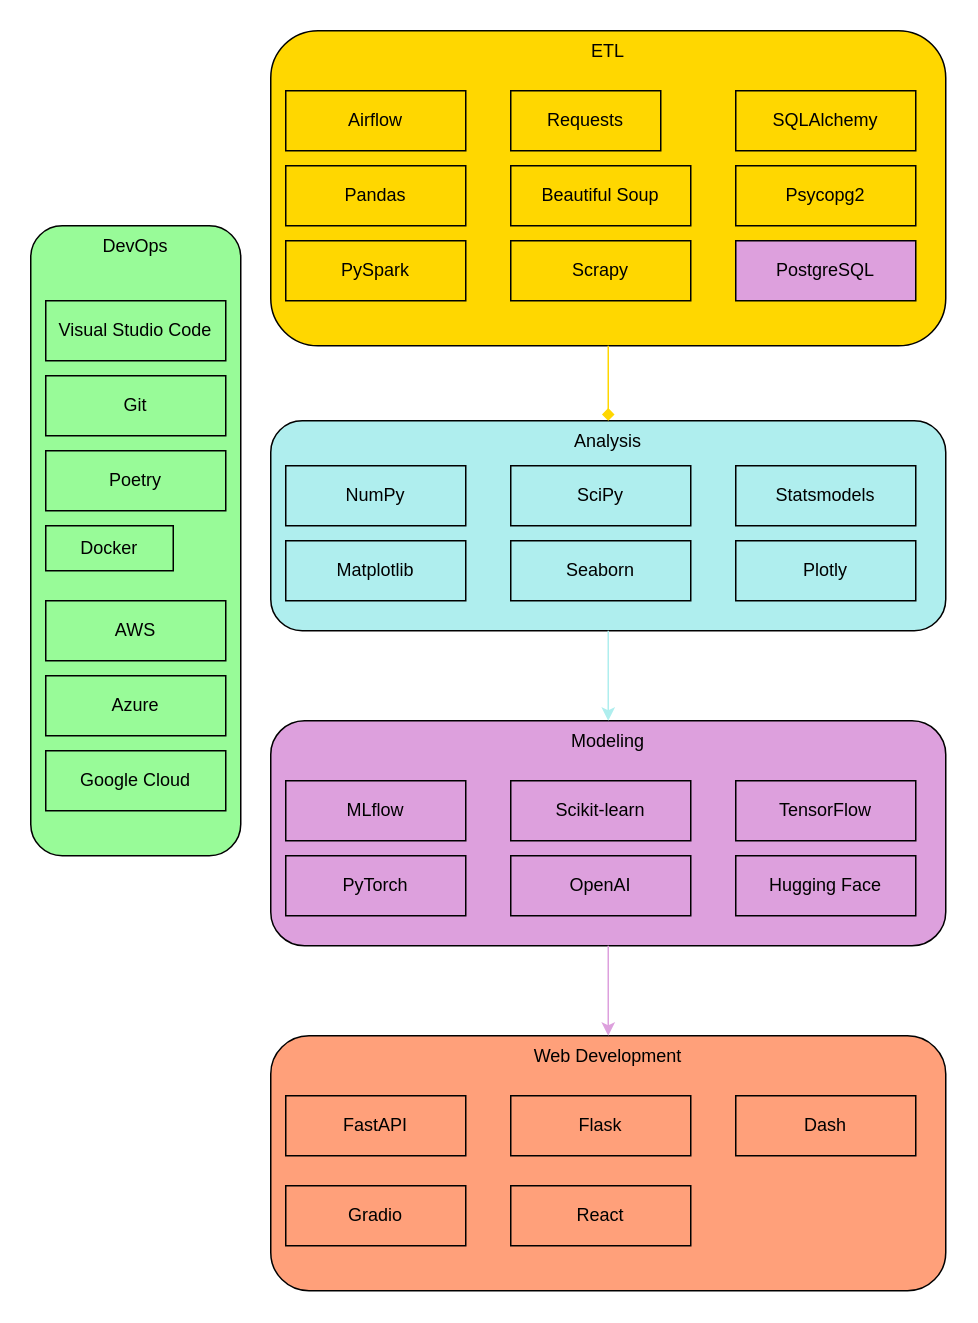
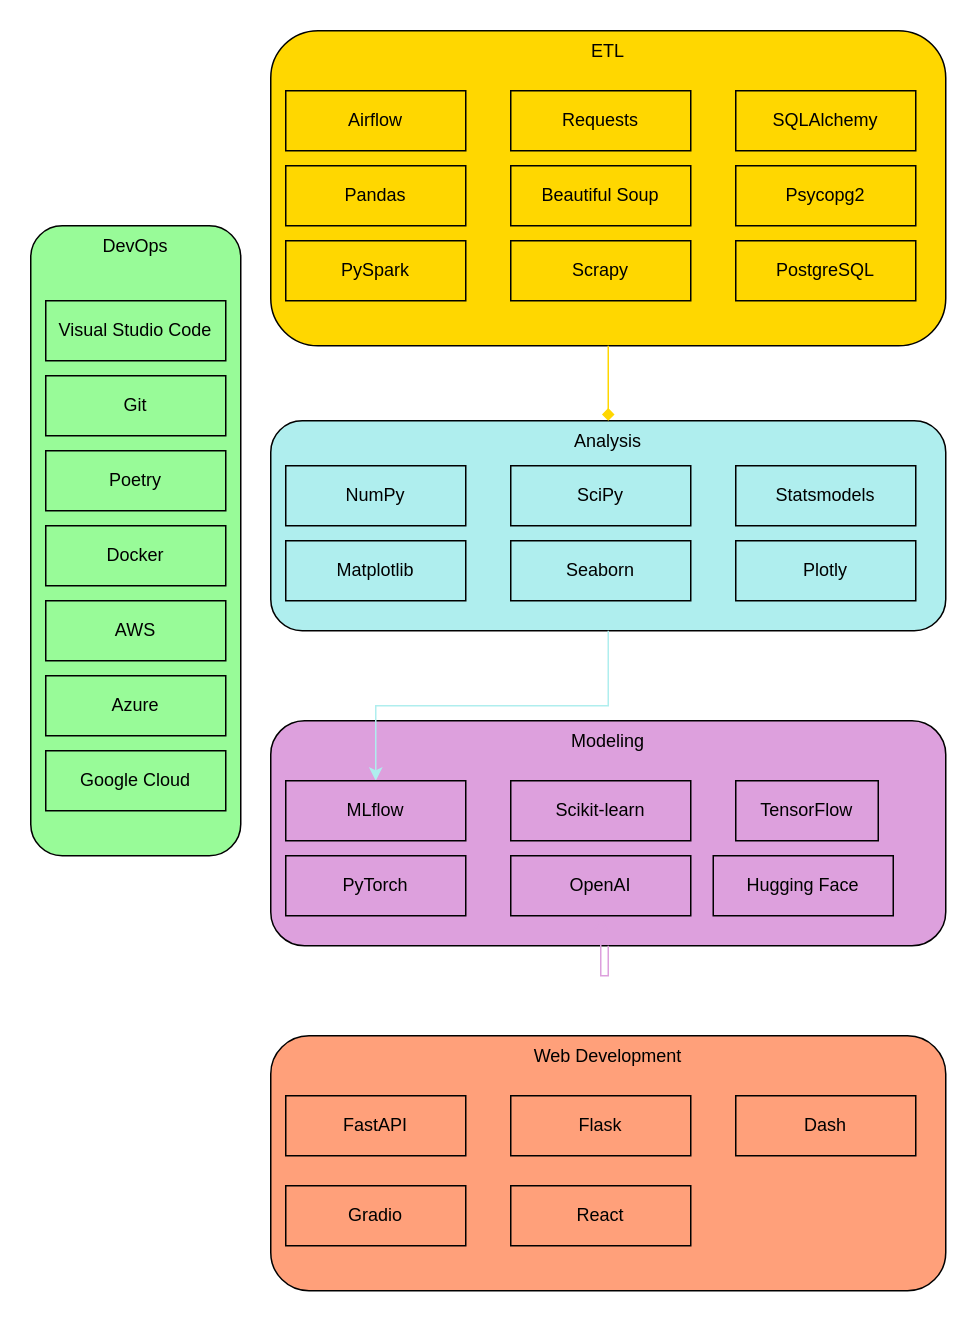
node "Requests": size 150x60 -> 180x60
node "PostgreSQL": fillcolor #dda0dd -> #ffd700
node "Docker": size 128x45 -> 180x60
edge "Analysis" -> "Modeling": now "Analysis" -> "MLflow"
node "TensorFlow": size 180x60 -> 143x60
node "Hugging Face": moved (826, 886) -> (803, 886)
edge "Modeling" -> "Web Development": now "Modeling" -> "OpenAI"
